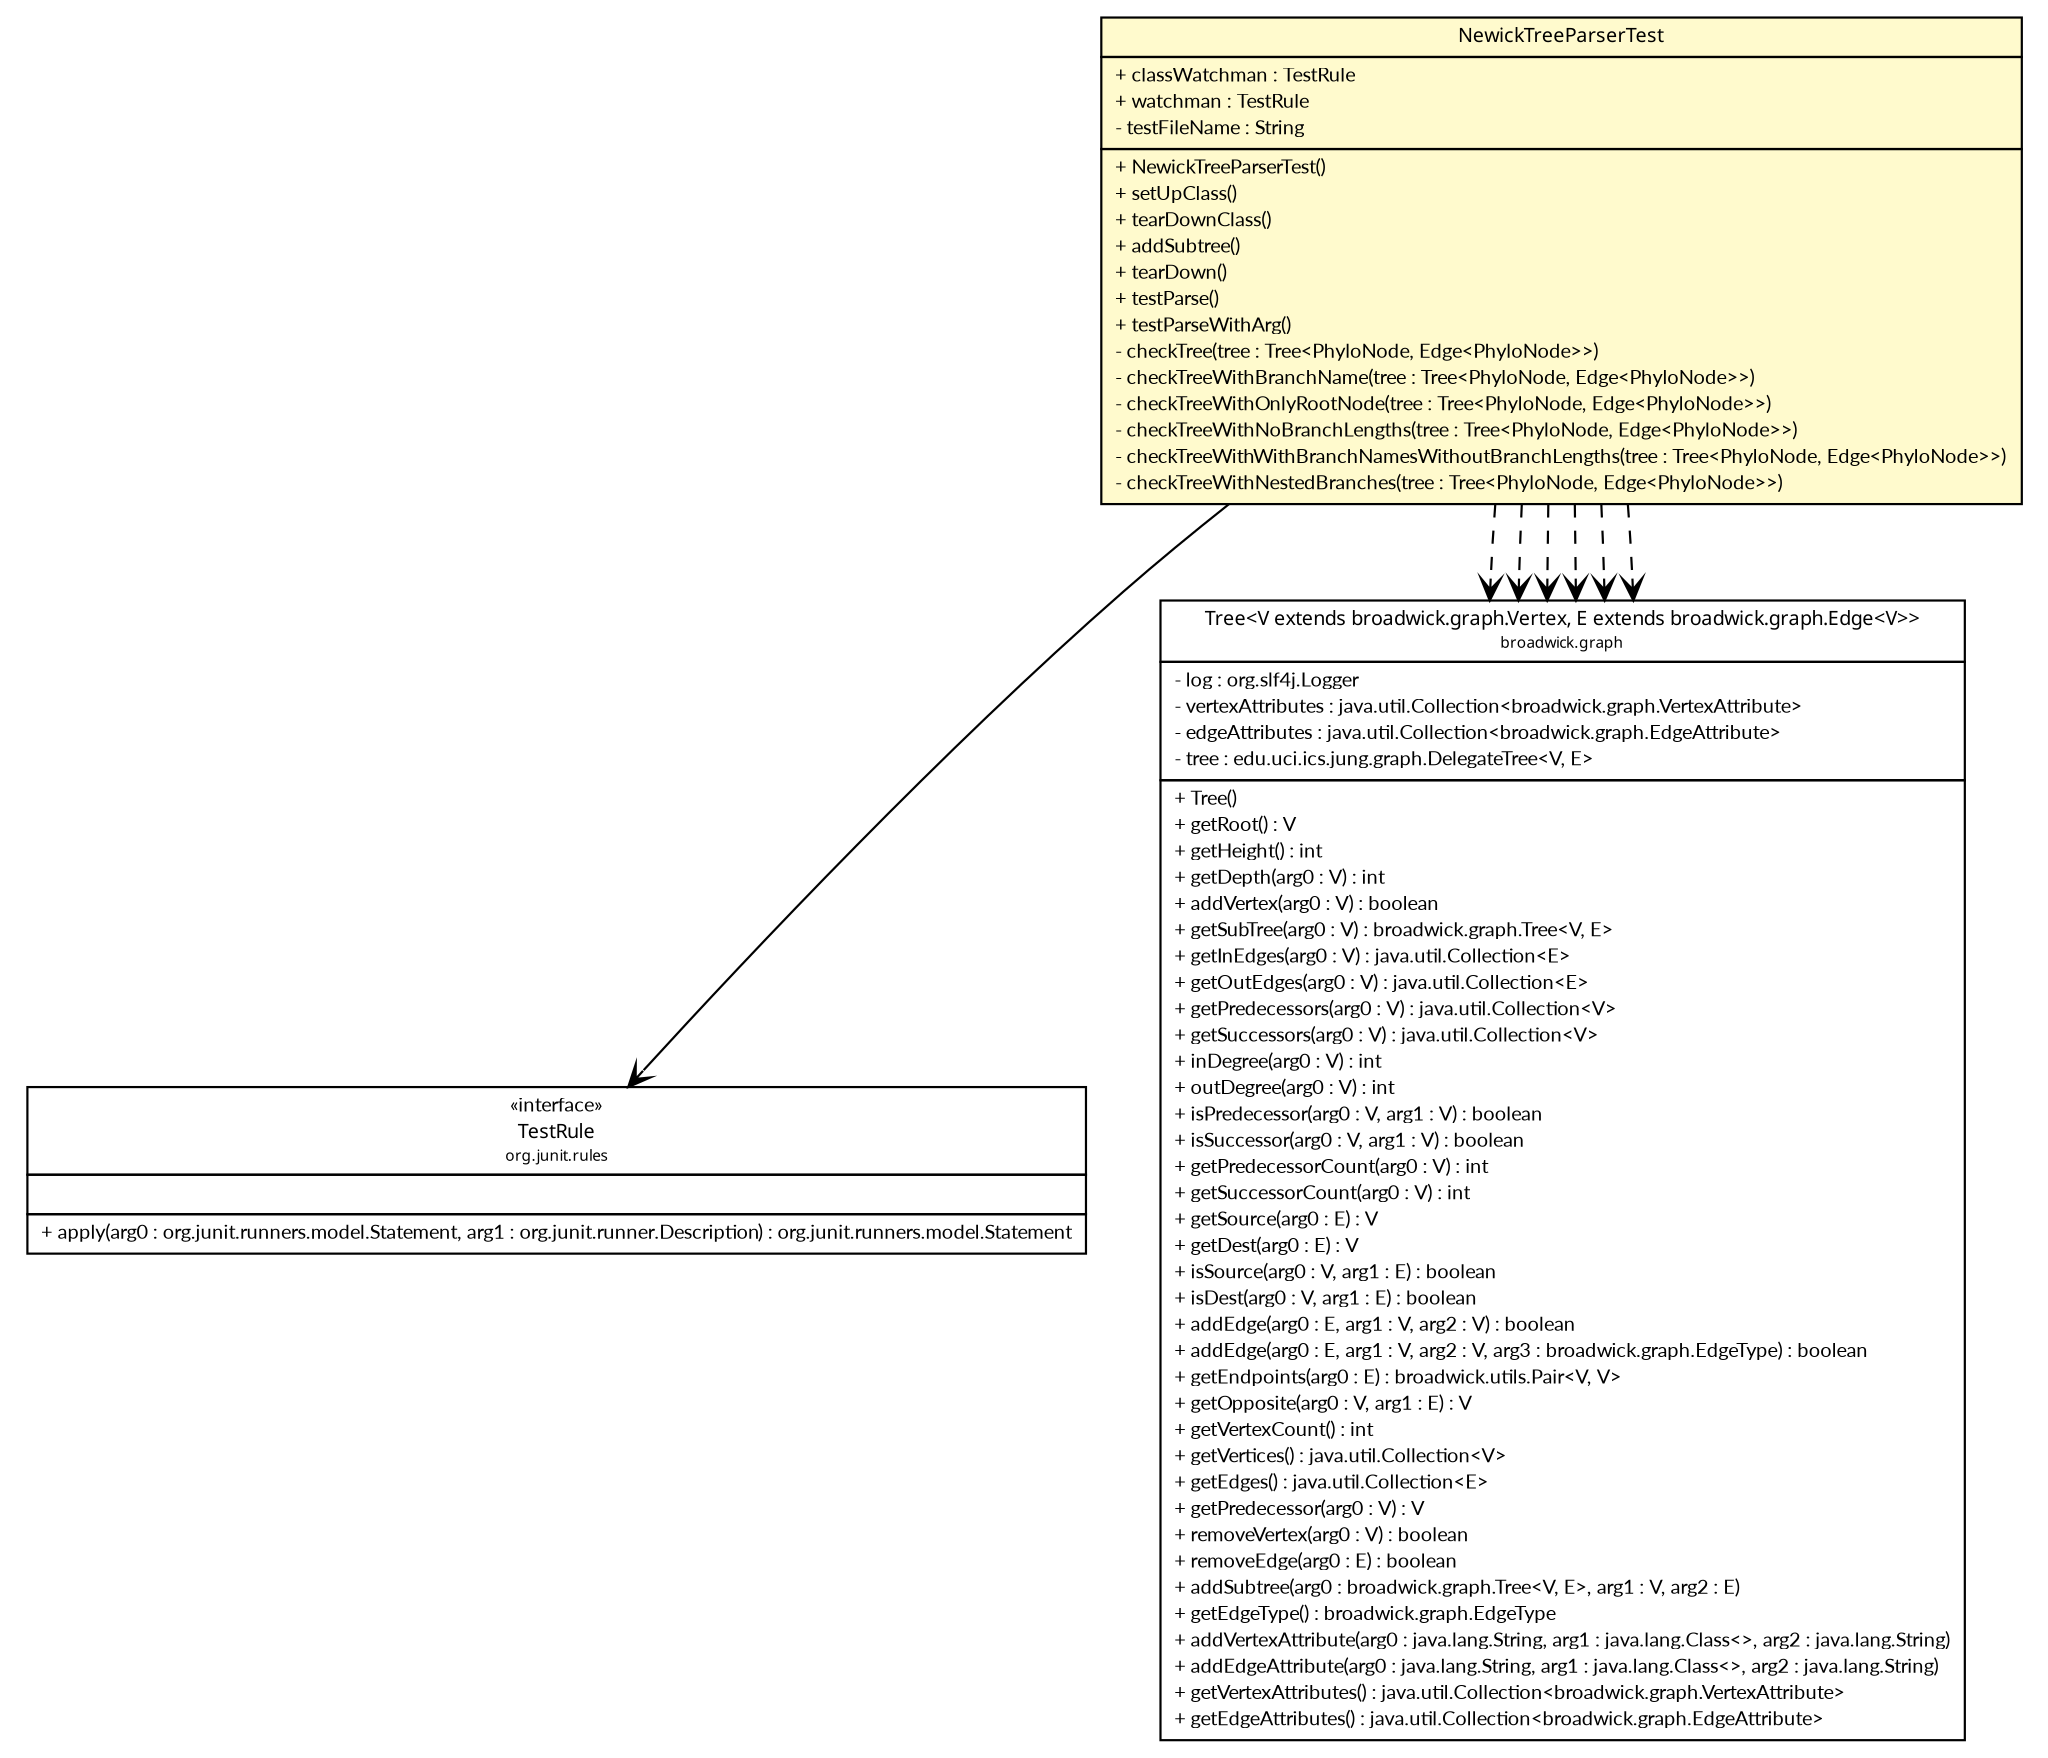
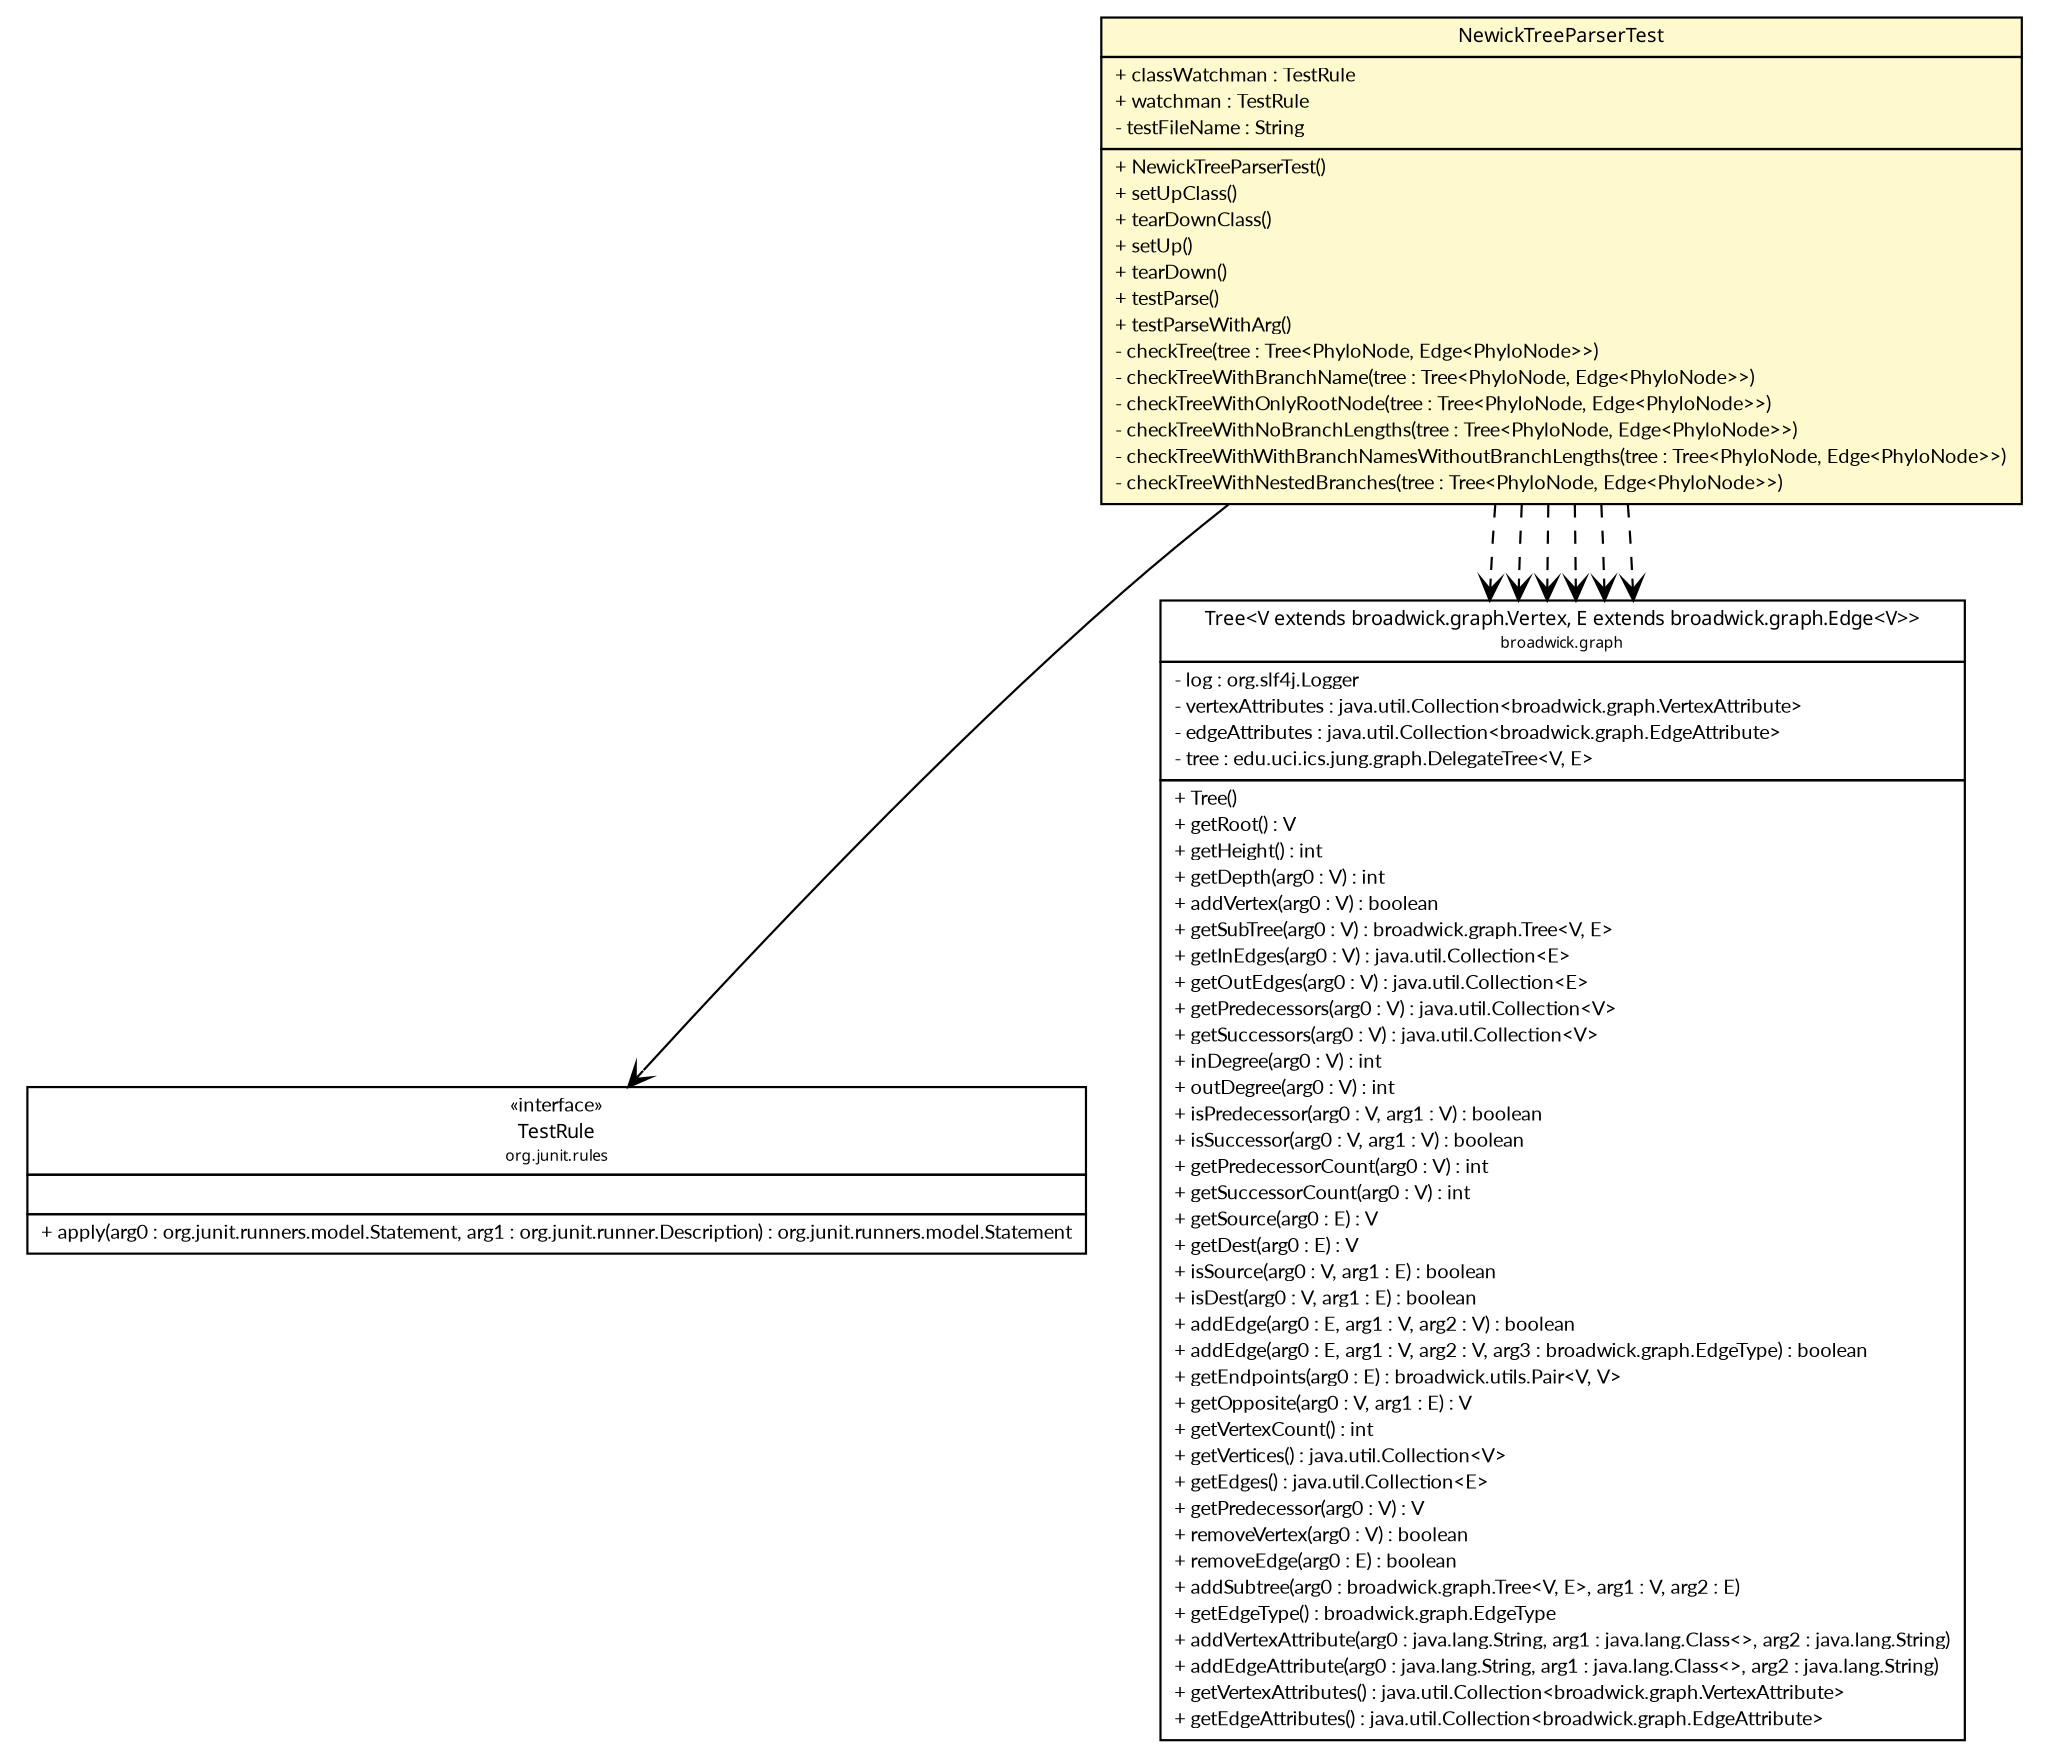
node "NewickTreeParserTest": text "+ addSubtree()" -> "+ setUp()"
